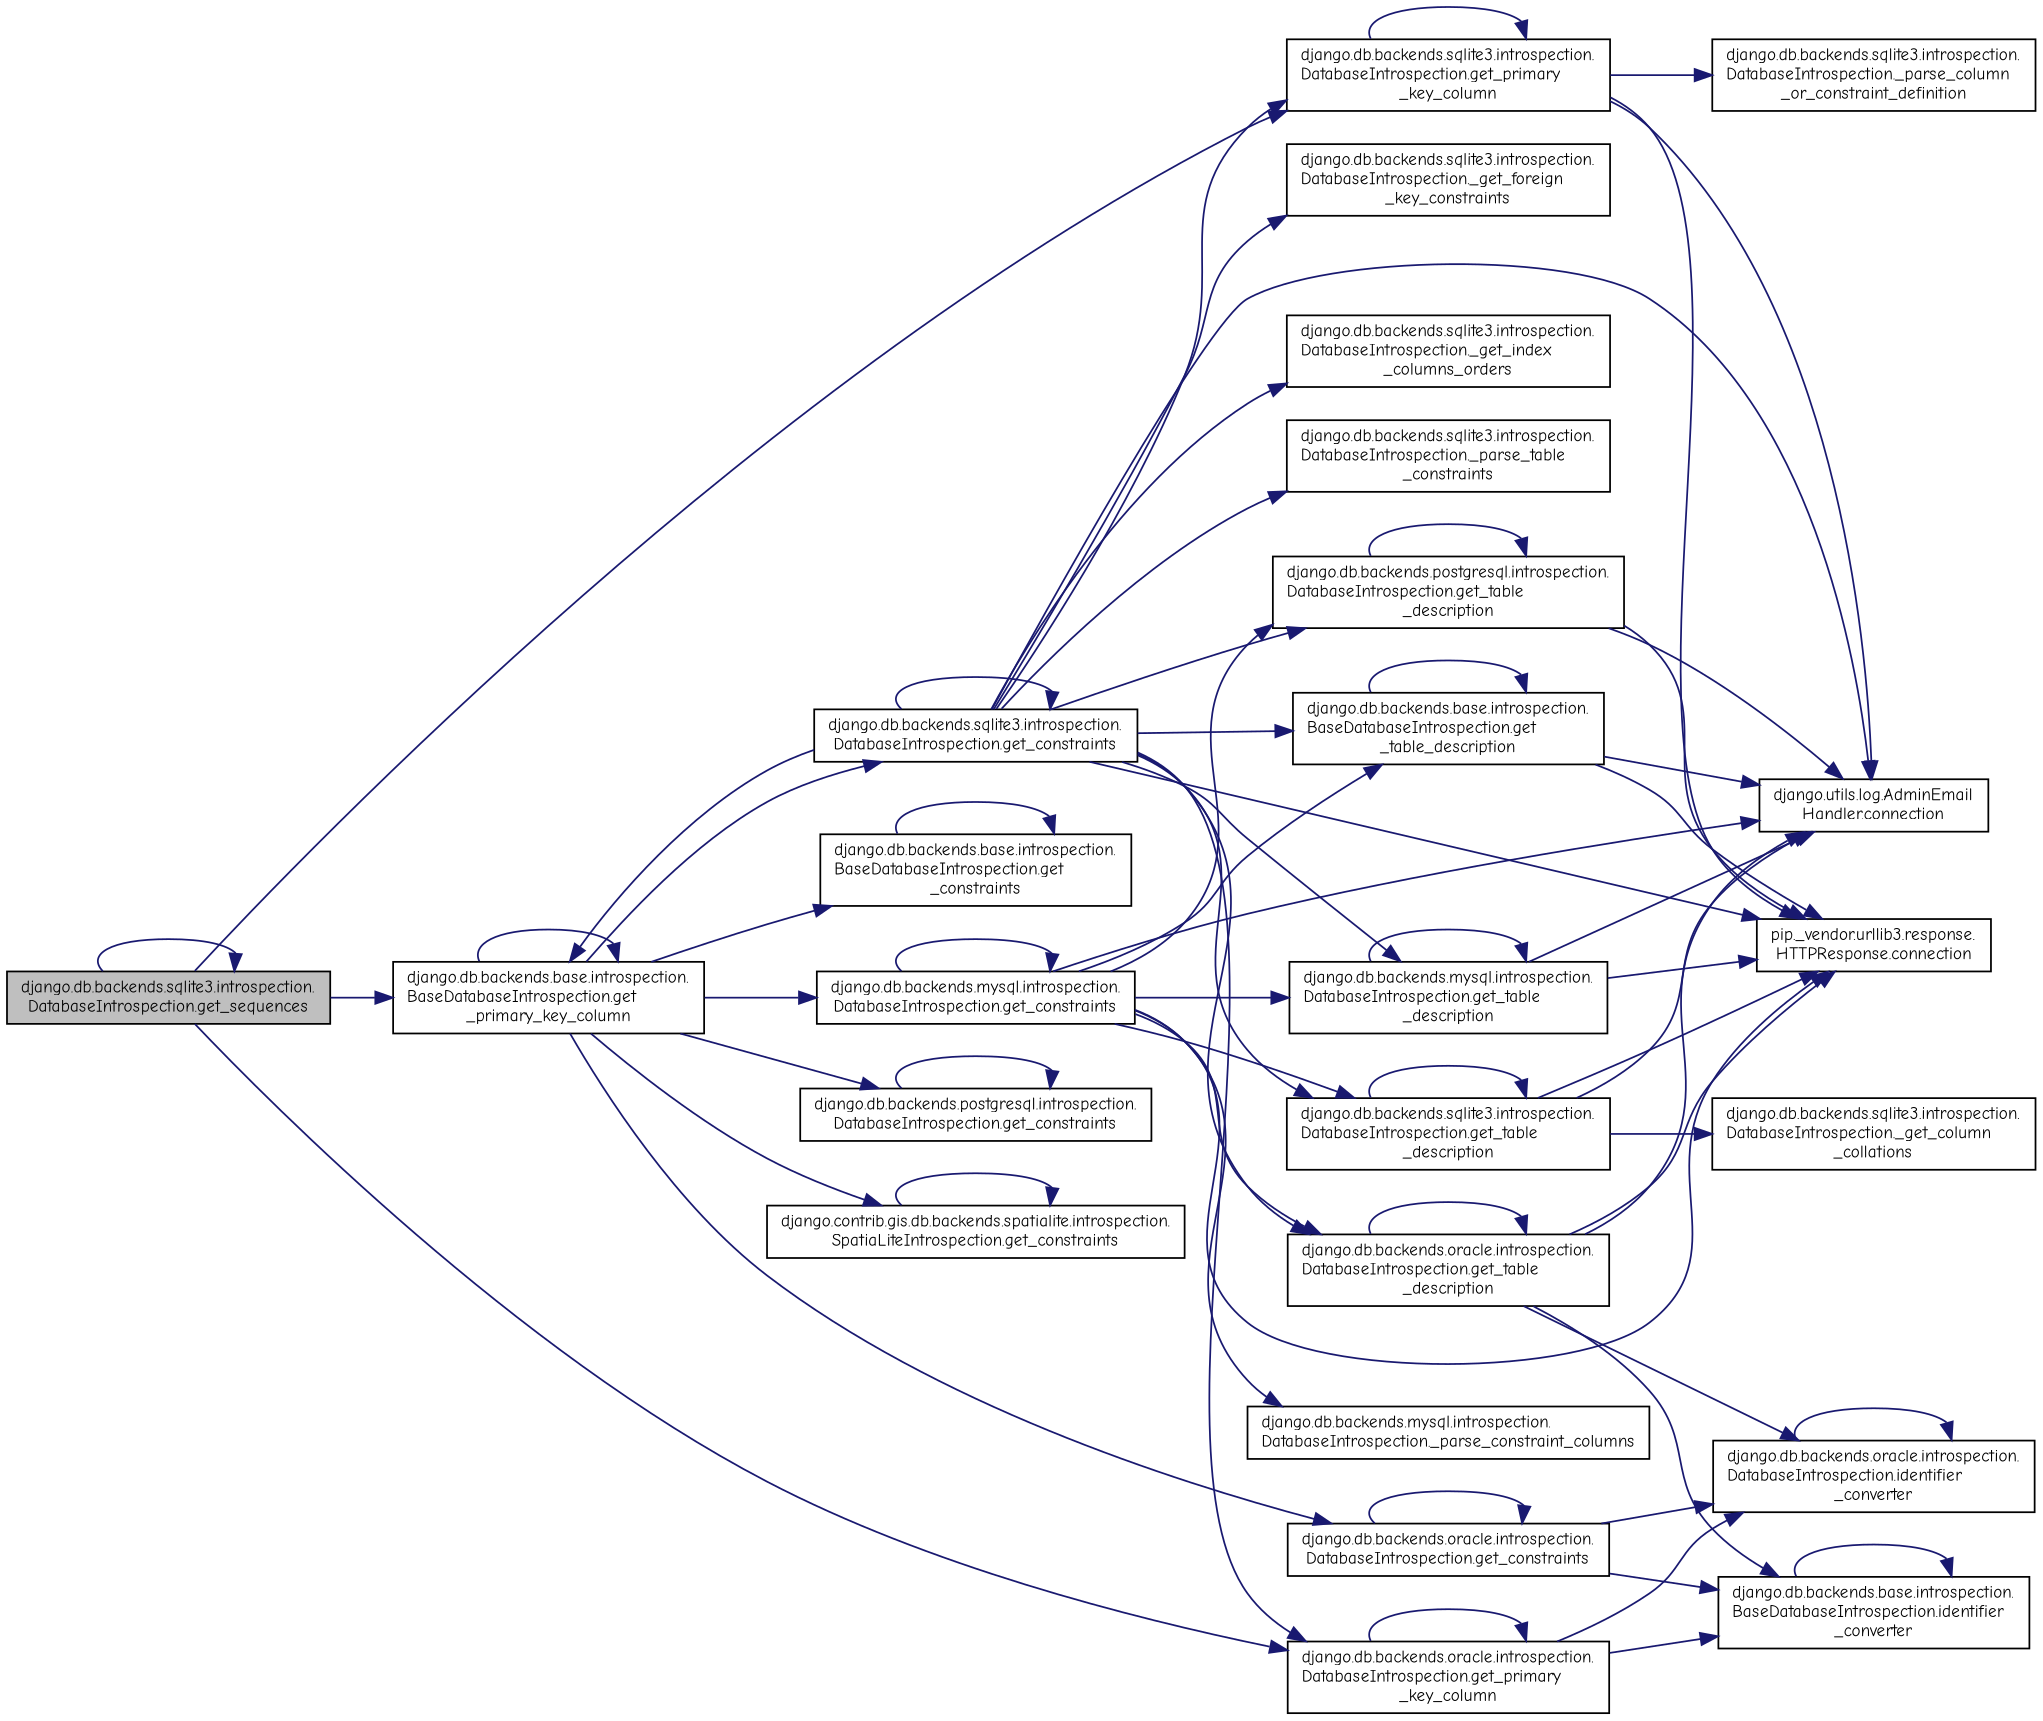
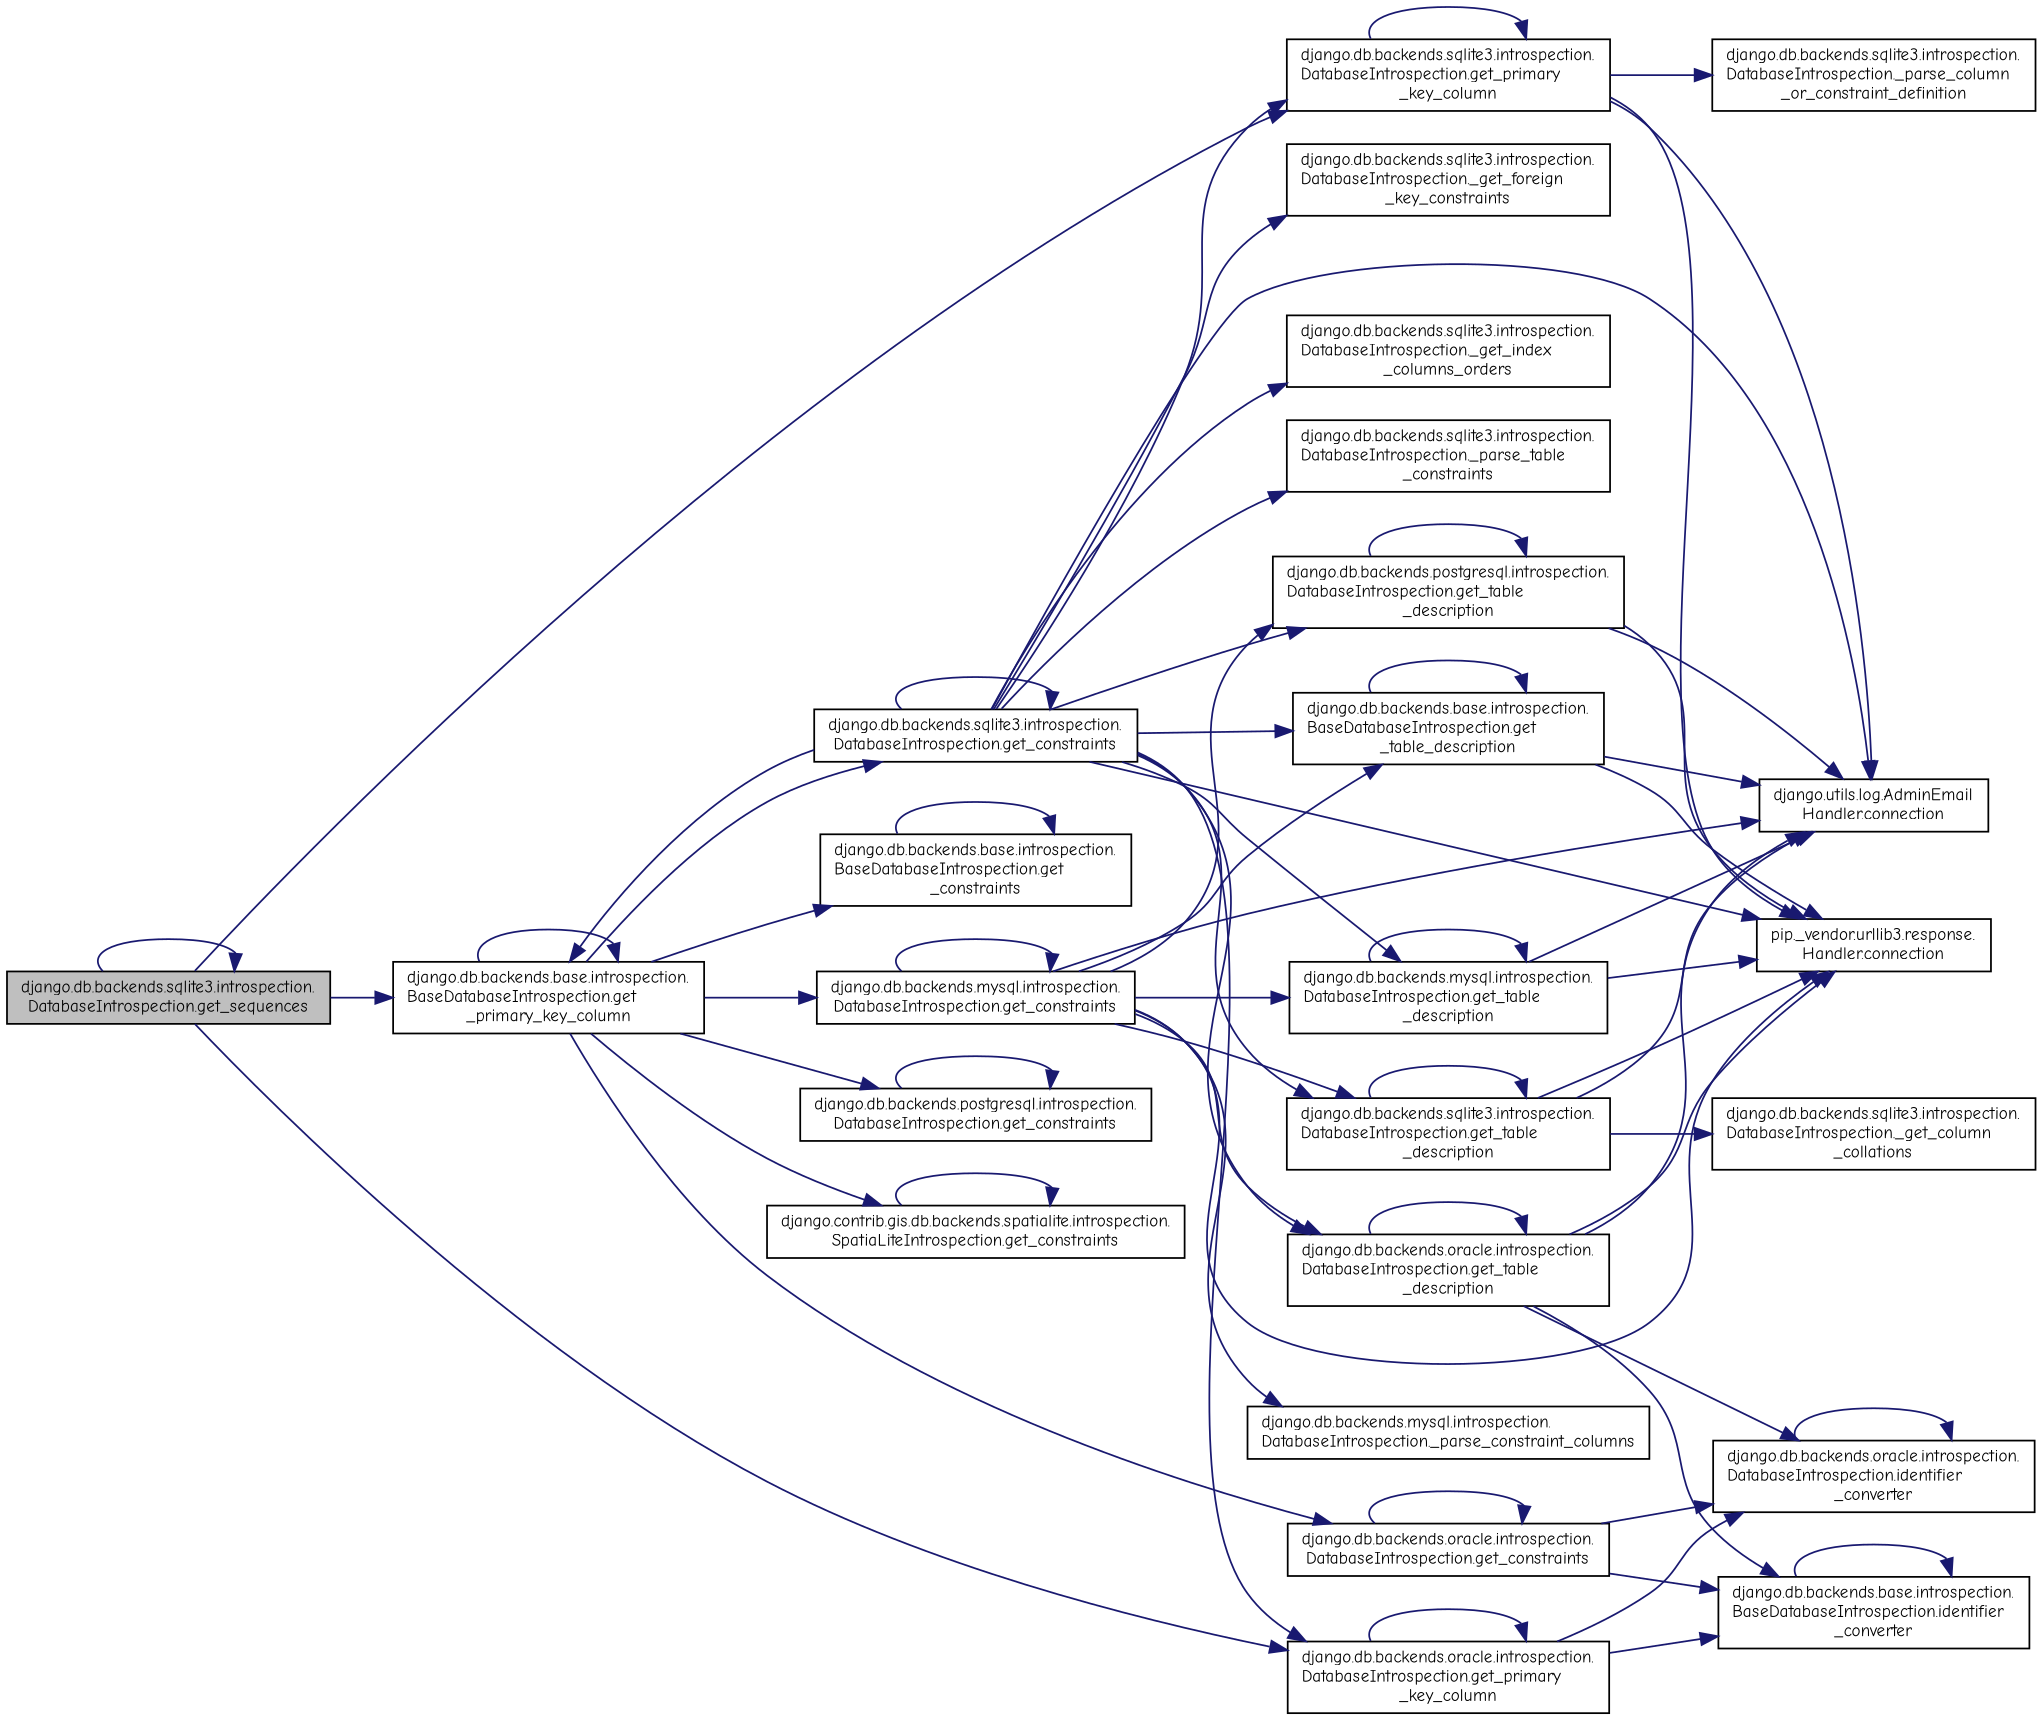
node "pip._vendor.urllib3.response. HTTPResponse.connection": label "pip._vendor.urllib3.response. HTTPResponse.connection" -> "pip._vendor.urllib3.response. Handler.connection"
